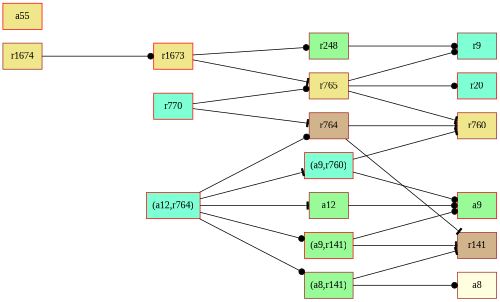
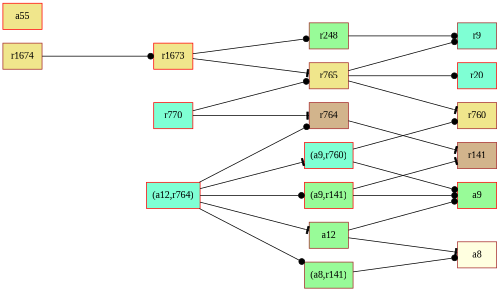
edge "r764" -> "r760": removed
edge "(a9,r760)" -> "r760": arrowhead tee -> dot
edge "a12" -> "a8": added
edge "(a8,r141)" -> "r141": removed
